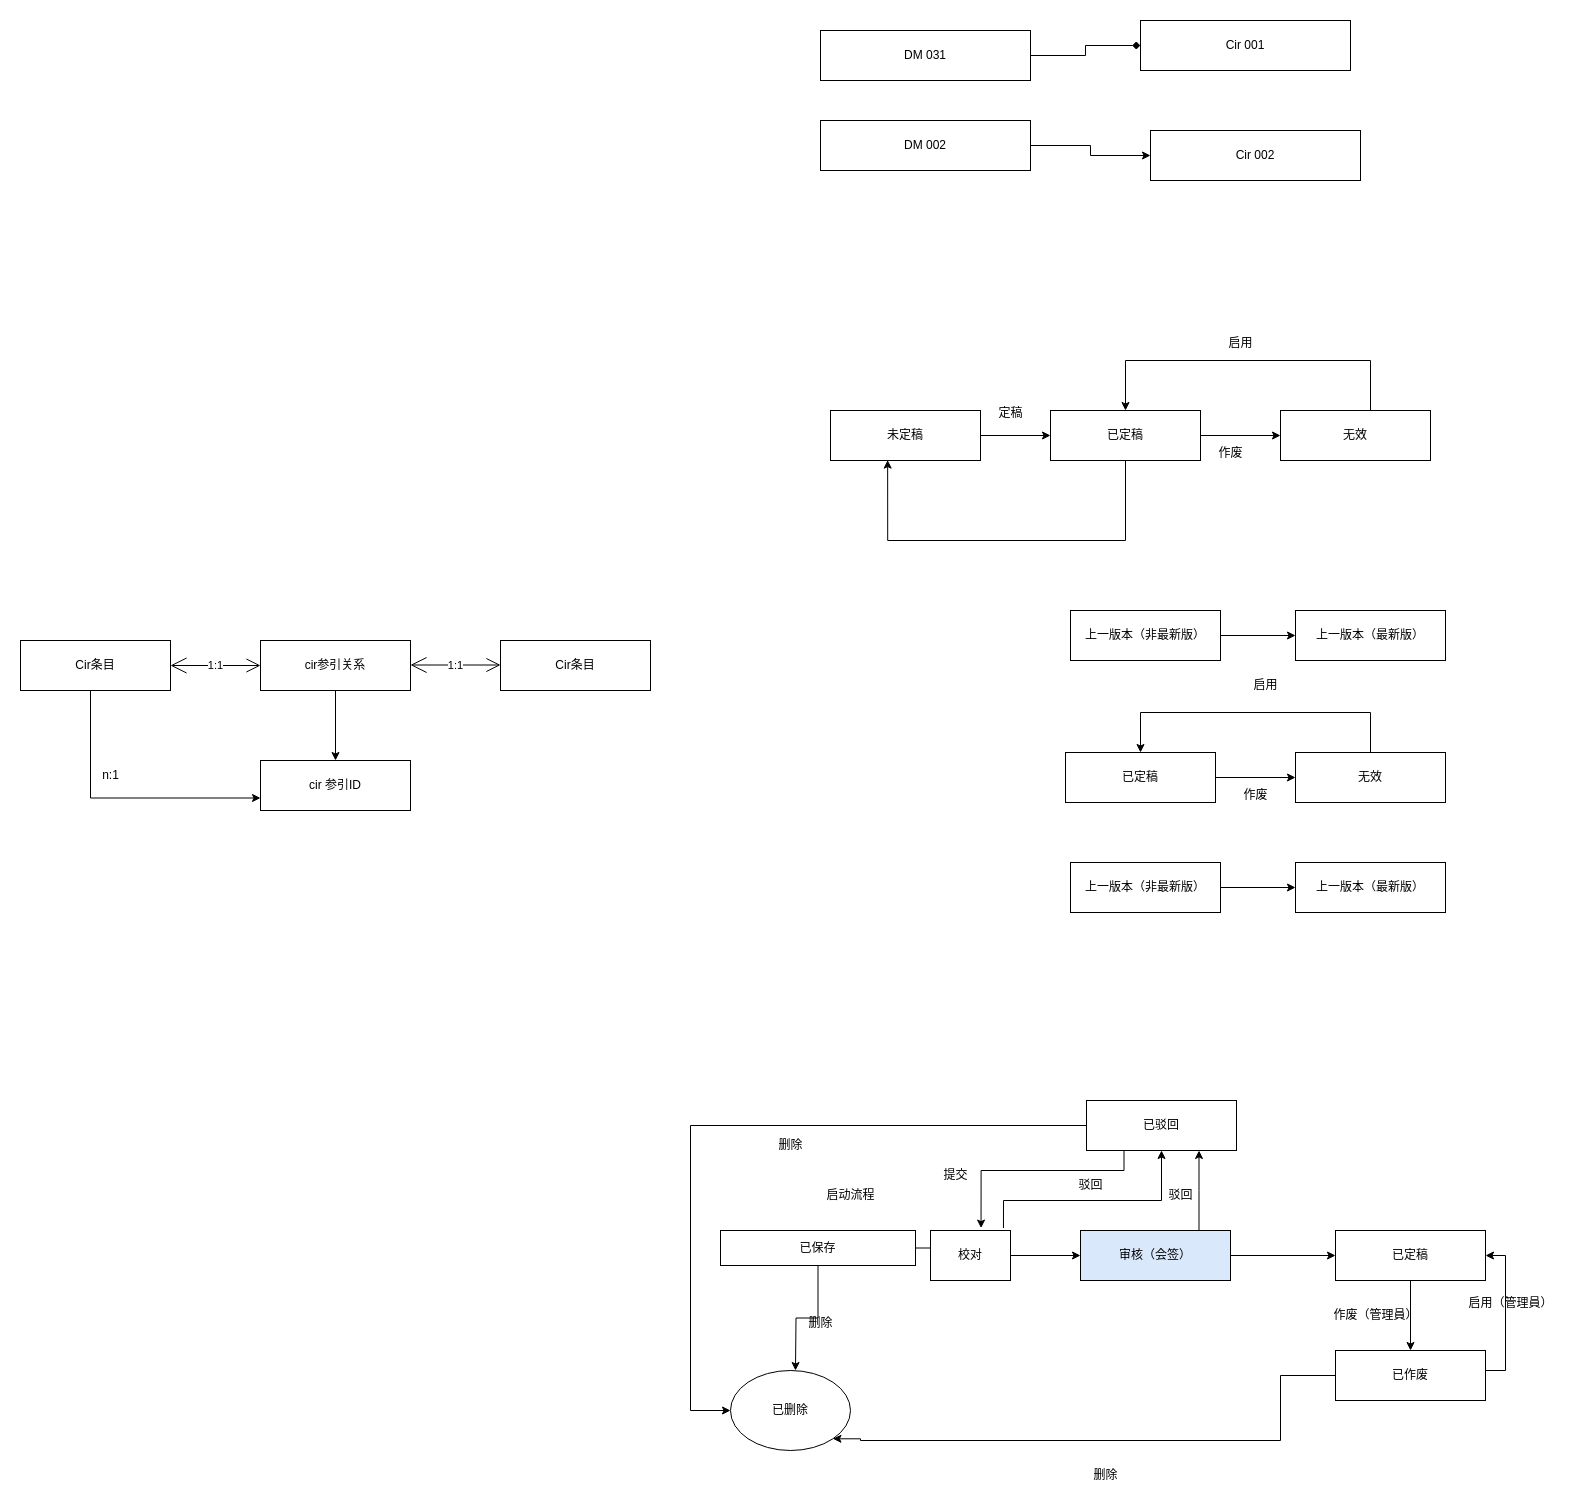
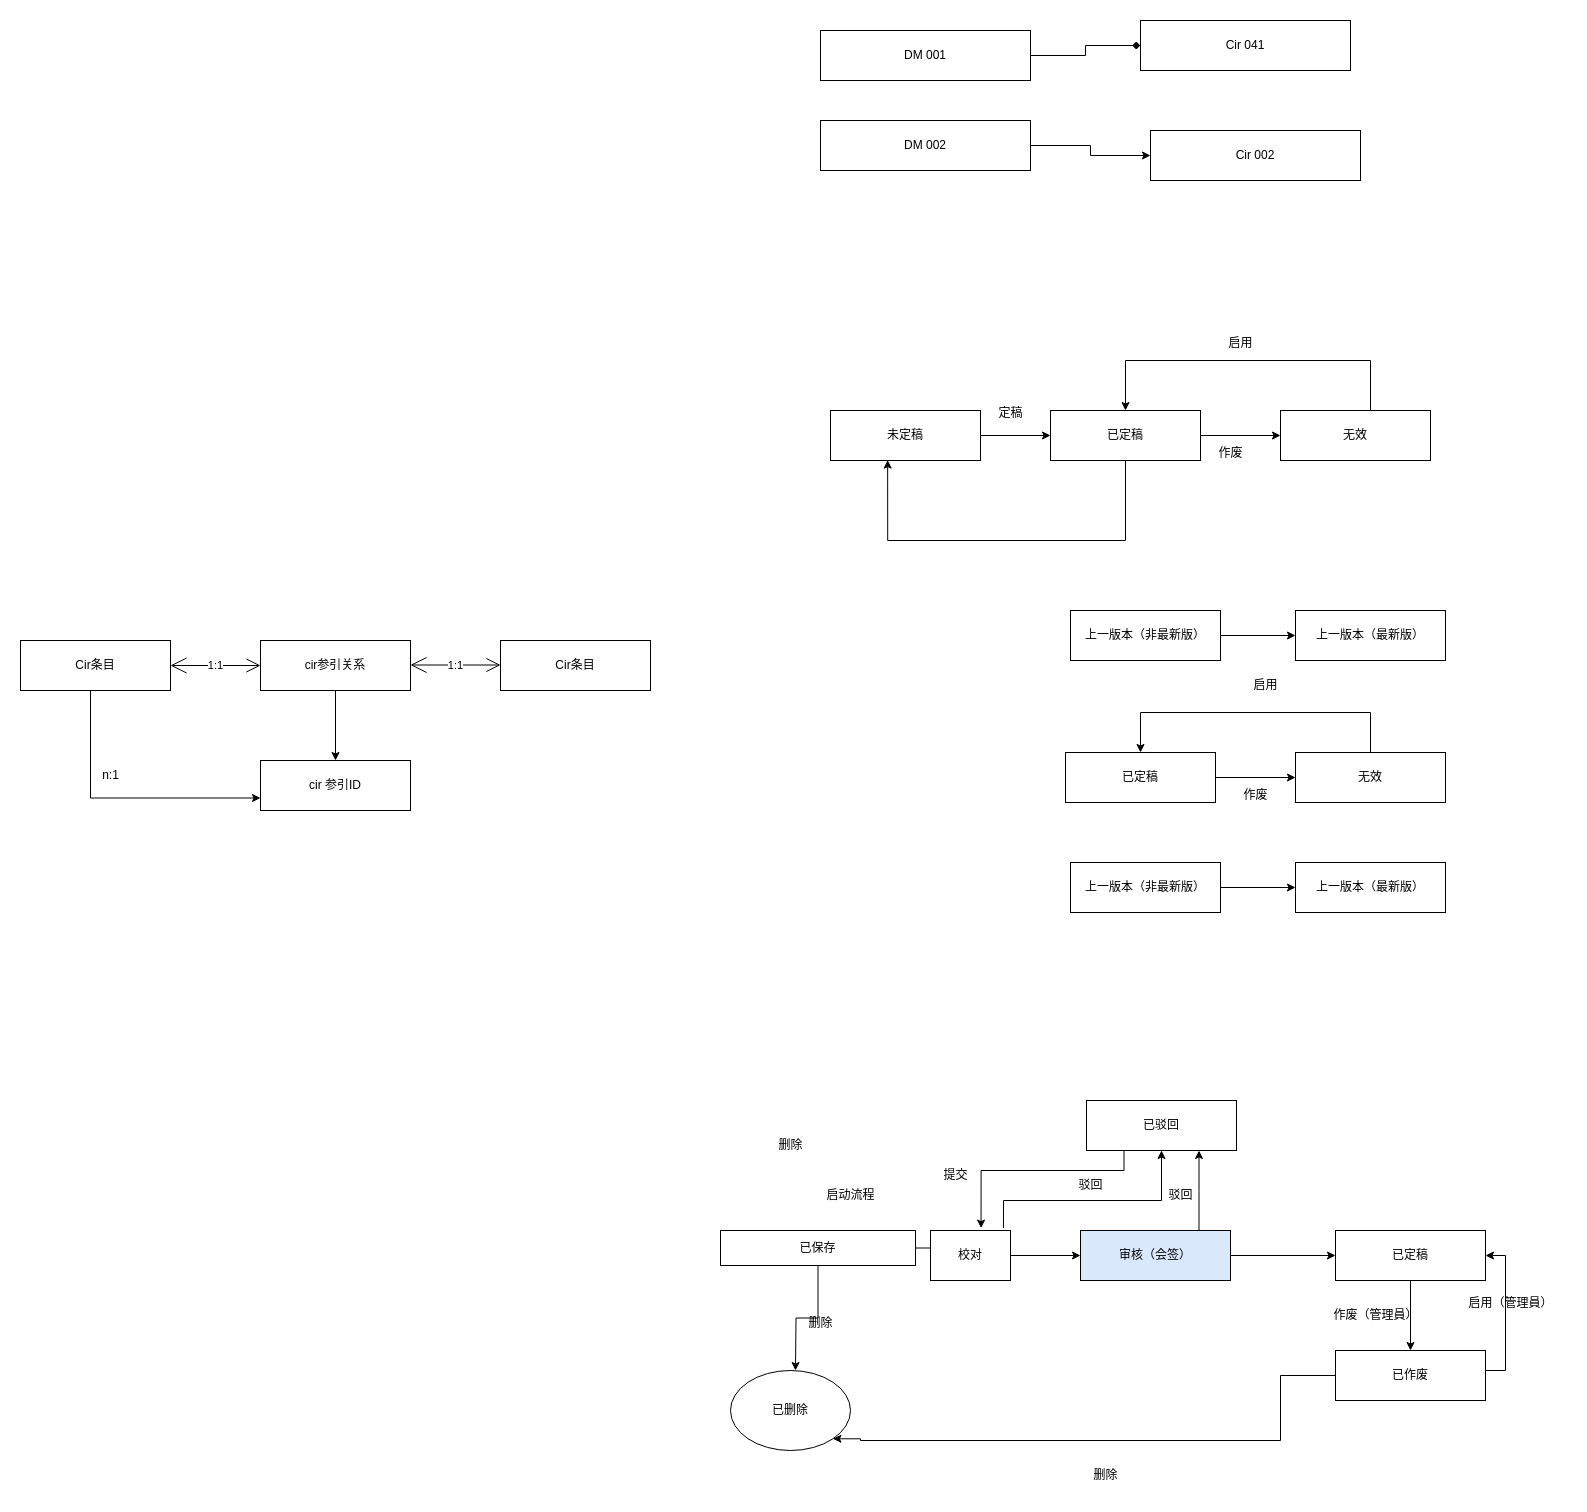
node "Cir 001": label "Cir 001" -> "Cir 041"
node "DM 031": label "DM 031" -> "DM 001"
edge "已驳回" -> "已删除": removed
